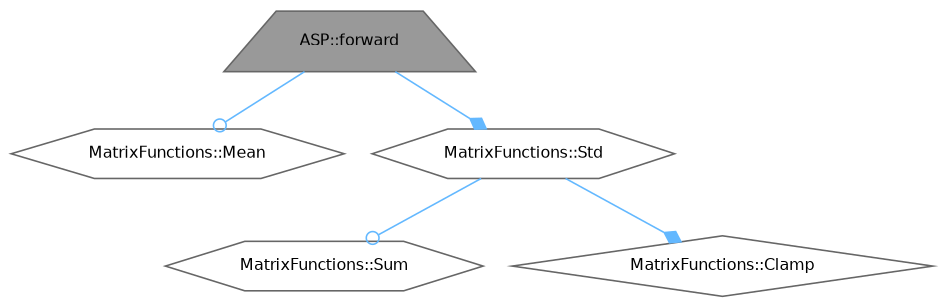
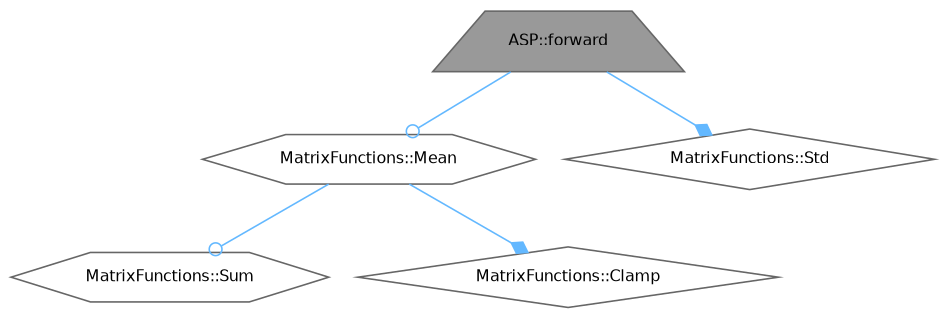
node "MatrixFunctions::Std": shape hexagon -> diamond
edge "MatrixFunctions::Std" -> "MatrixFunctions::Clamp": now "MatrixFunctions::Mean" -> "MatrixFunctions::Clamp"
edge "MatrixFunctions::Std" -> "MatrixFunctions::Sum": now "MatrixFunctions::Mean" -> "MatrixFunctions::Sum"
